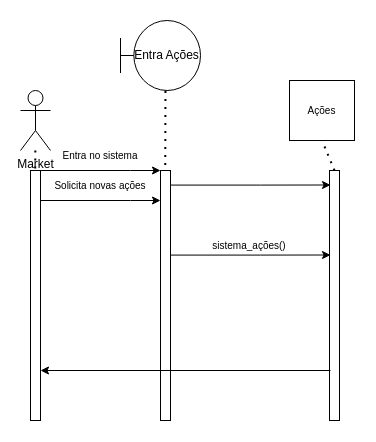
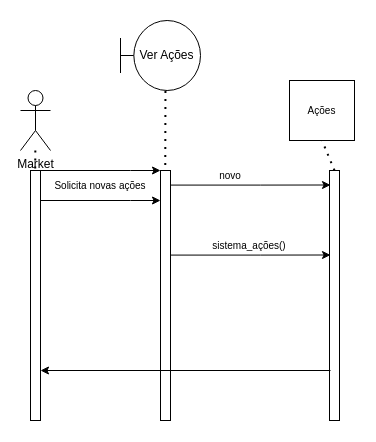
node "Entra Ações": label "Entra Ações" -> "Ver Ações"
node "Entra no sistema": removed
node "novo": added
